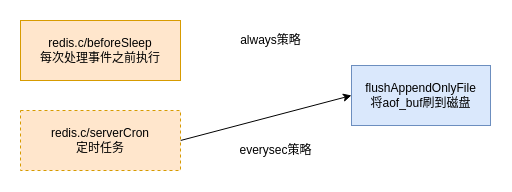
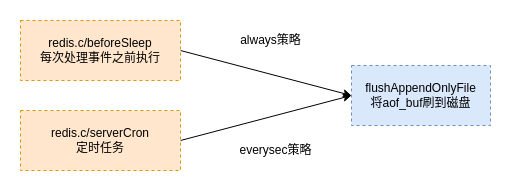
node "redis.c/beforeSleep 每次处理事件之前执行": style solid -> dashed
edge "redis.c/beforeSleep 每次处理事件之前执行" -> "flushAppendOnlyFile 将aof_buf刷到磁盘": added
node "flushAppendOnlyFile 将aof_buf刷到磁盘": style solid -> dashed
